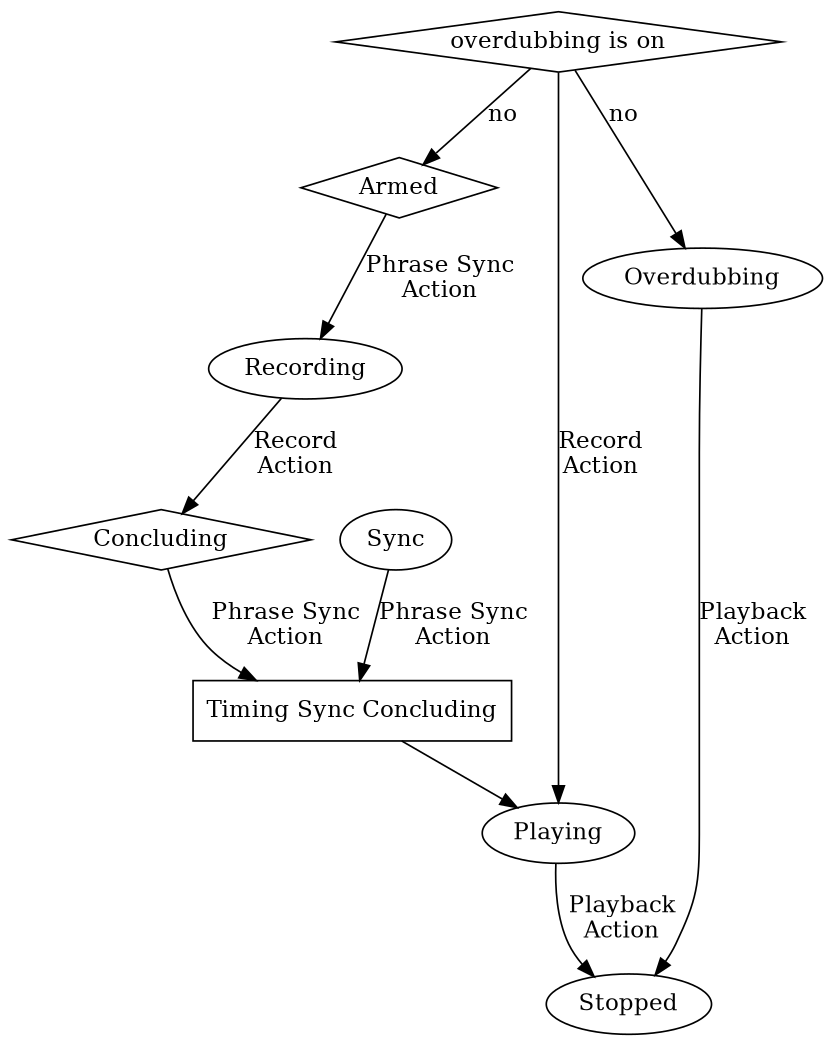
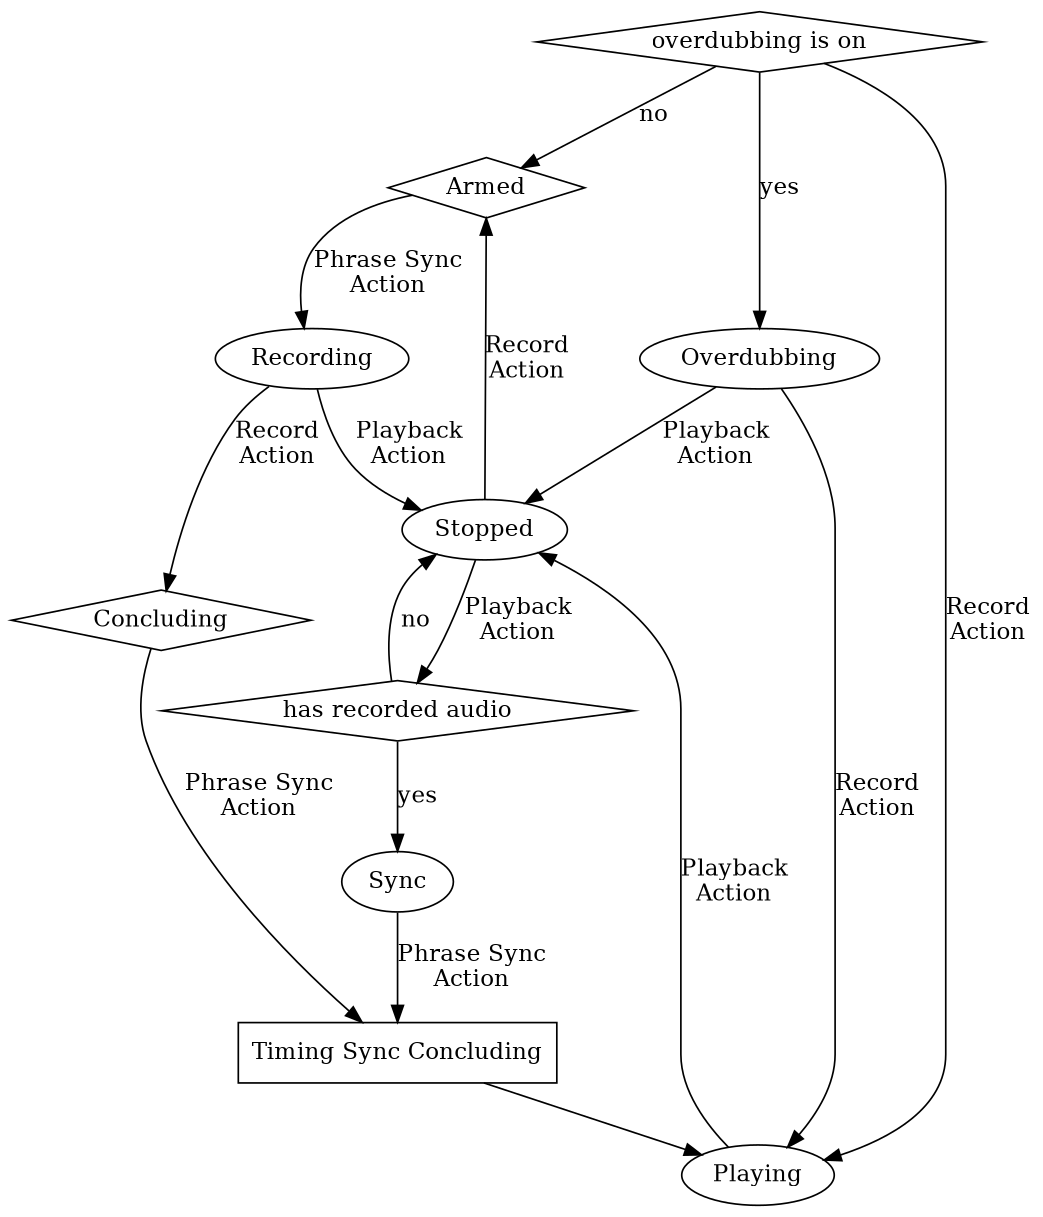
edge "overdubbing is on" -> "Overdubbing": label "no" -> "yes"
edge "Stopped" -> "Armed": added, label "Record Action"
edge "Recording" -> "Stopped": added, label "Playback Action"
node "has recorded audio": added
edge "Overdubbing" -> "Playing": added, label "Record Action"
